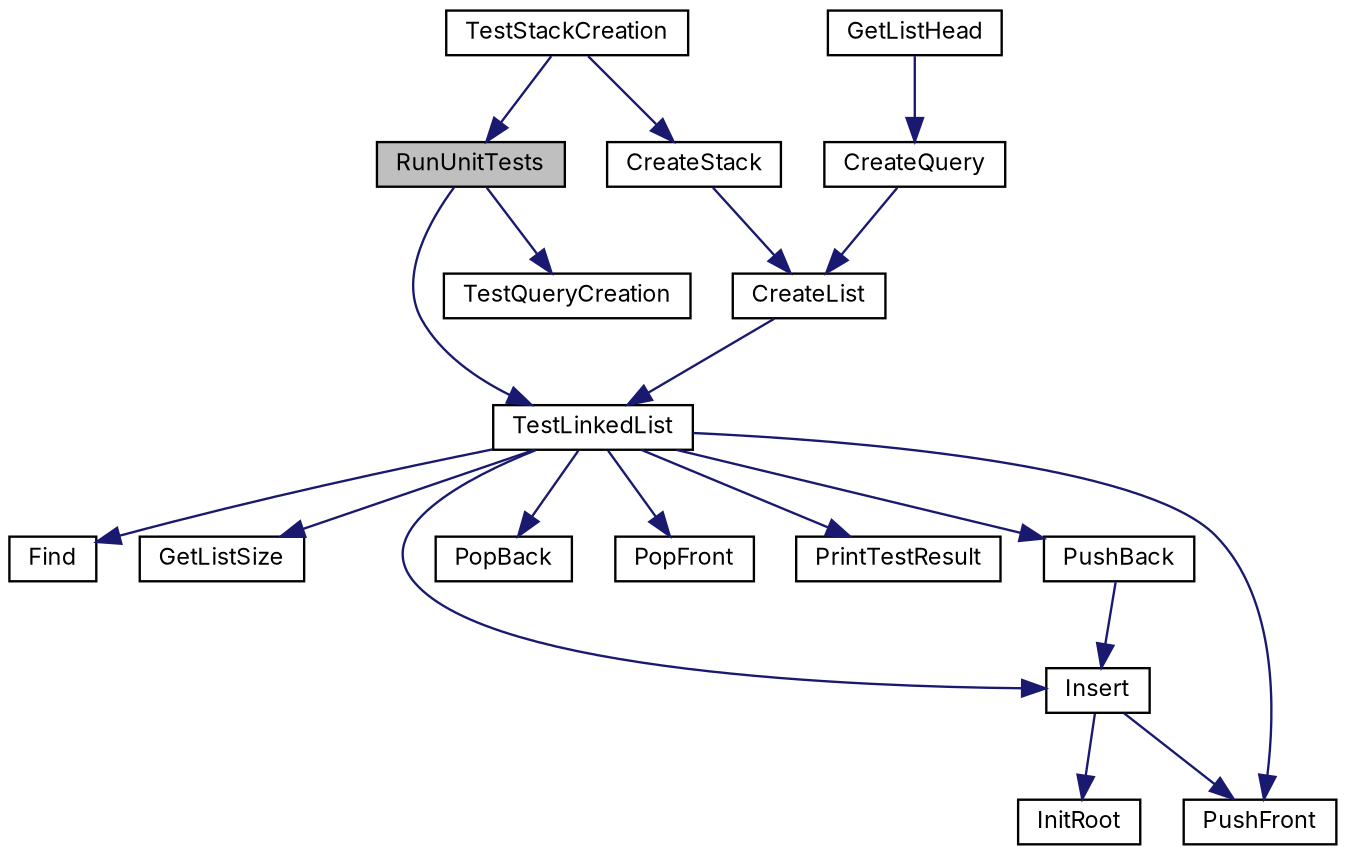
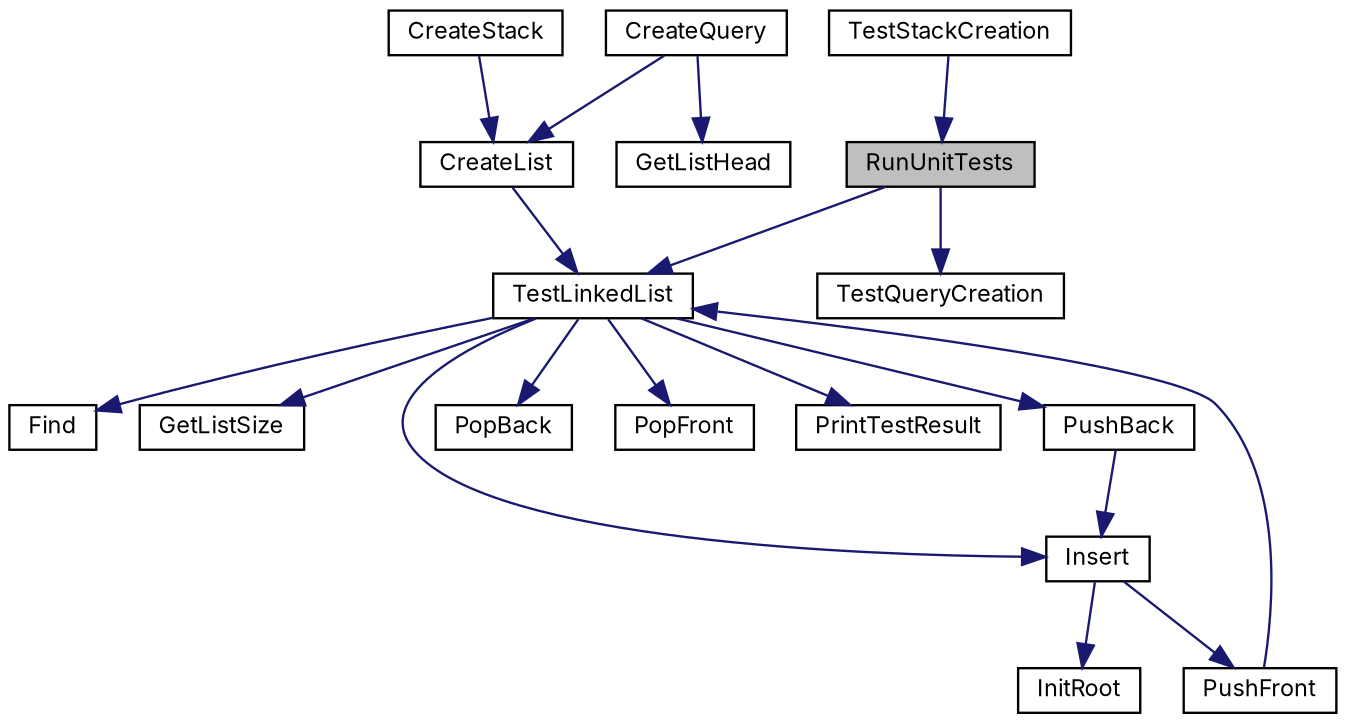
edge "GetListHead" -> "CreateQuery": reversed
edge "TestStackCreation" -> "CreateStack": removed
edge "TestLinkedList" -> "PushFront": reversed
